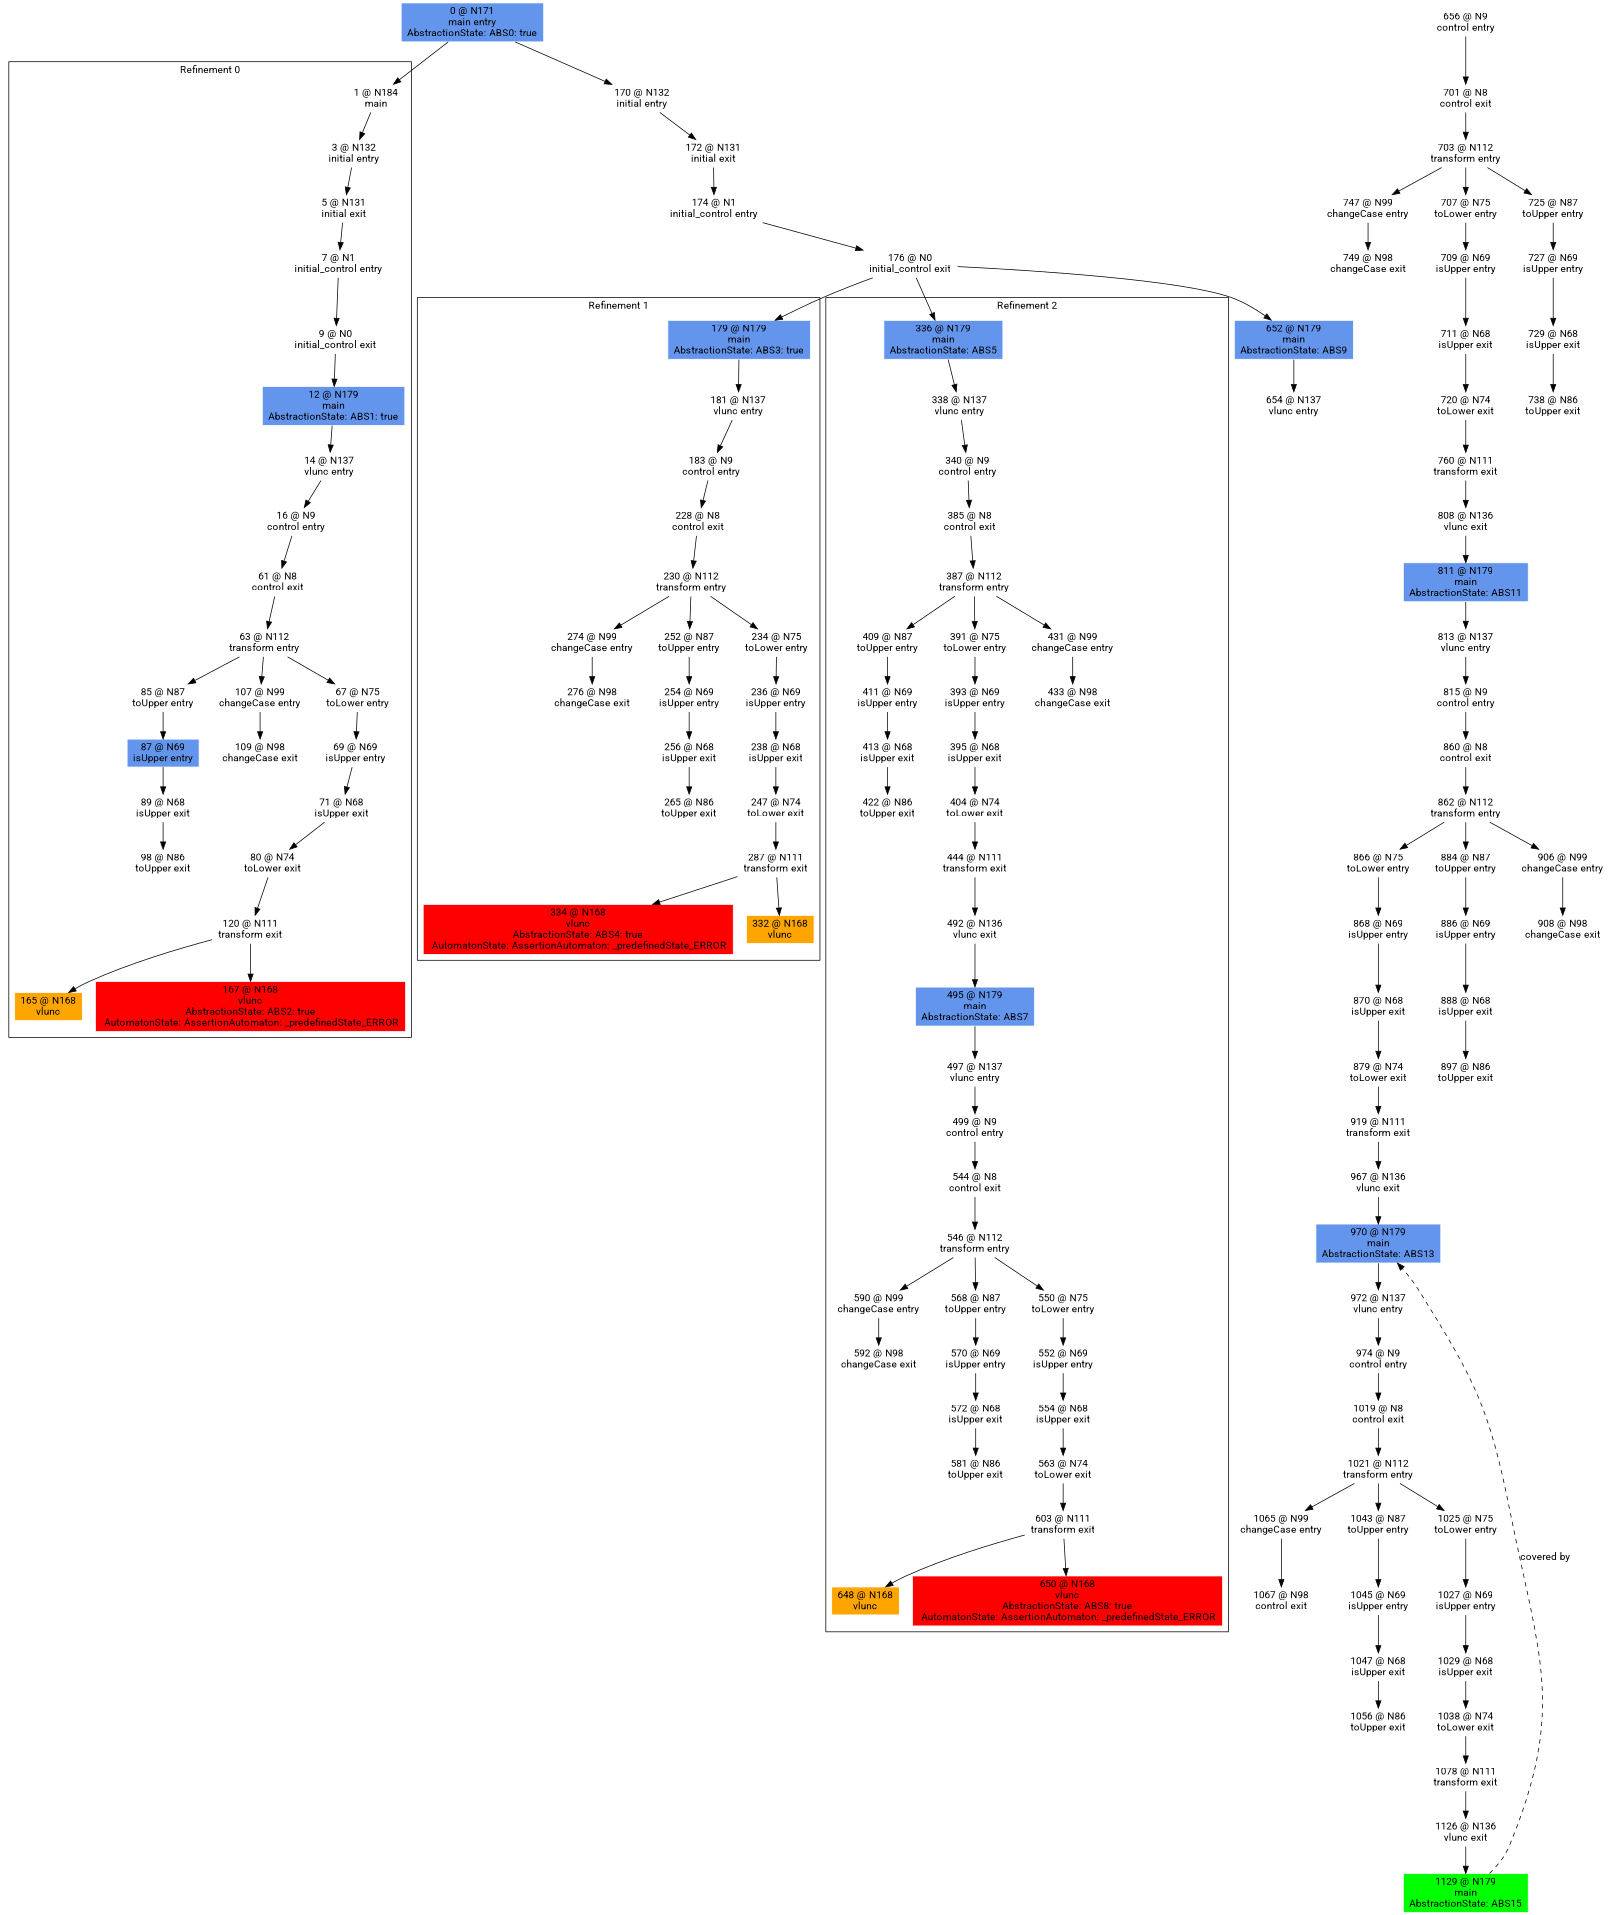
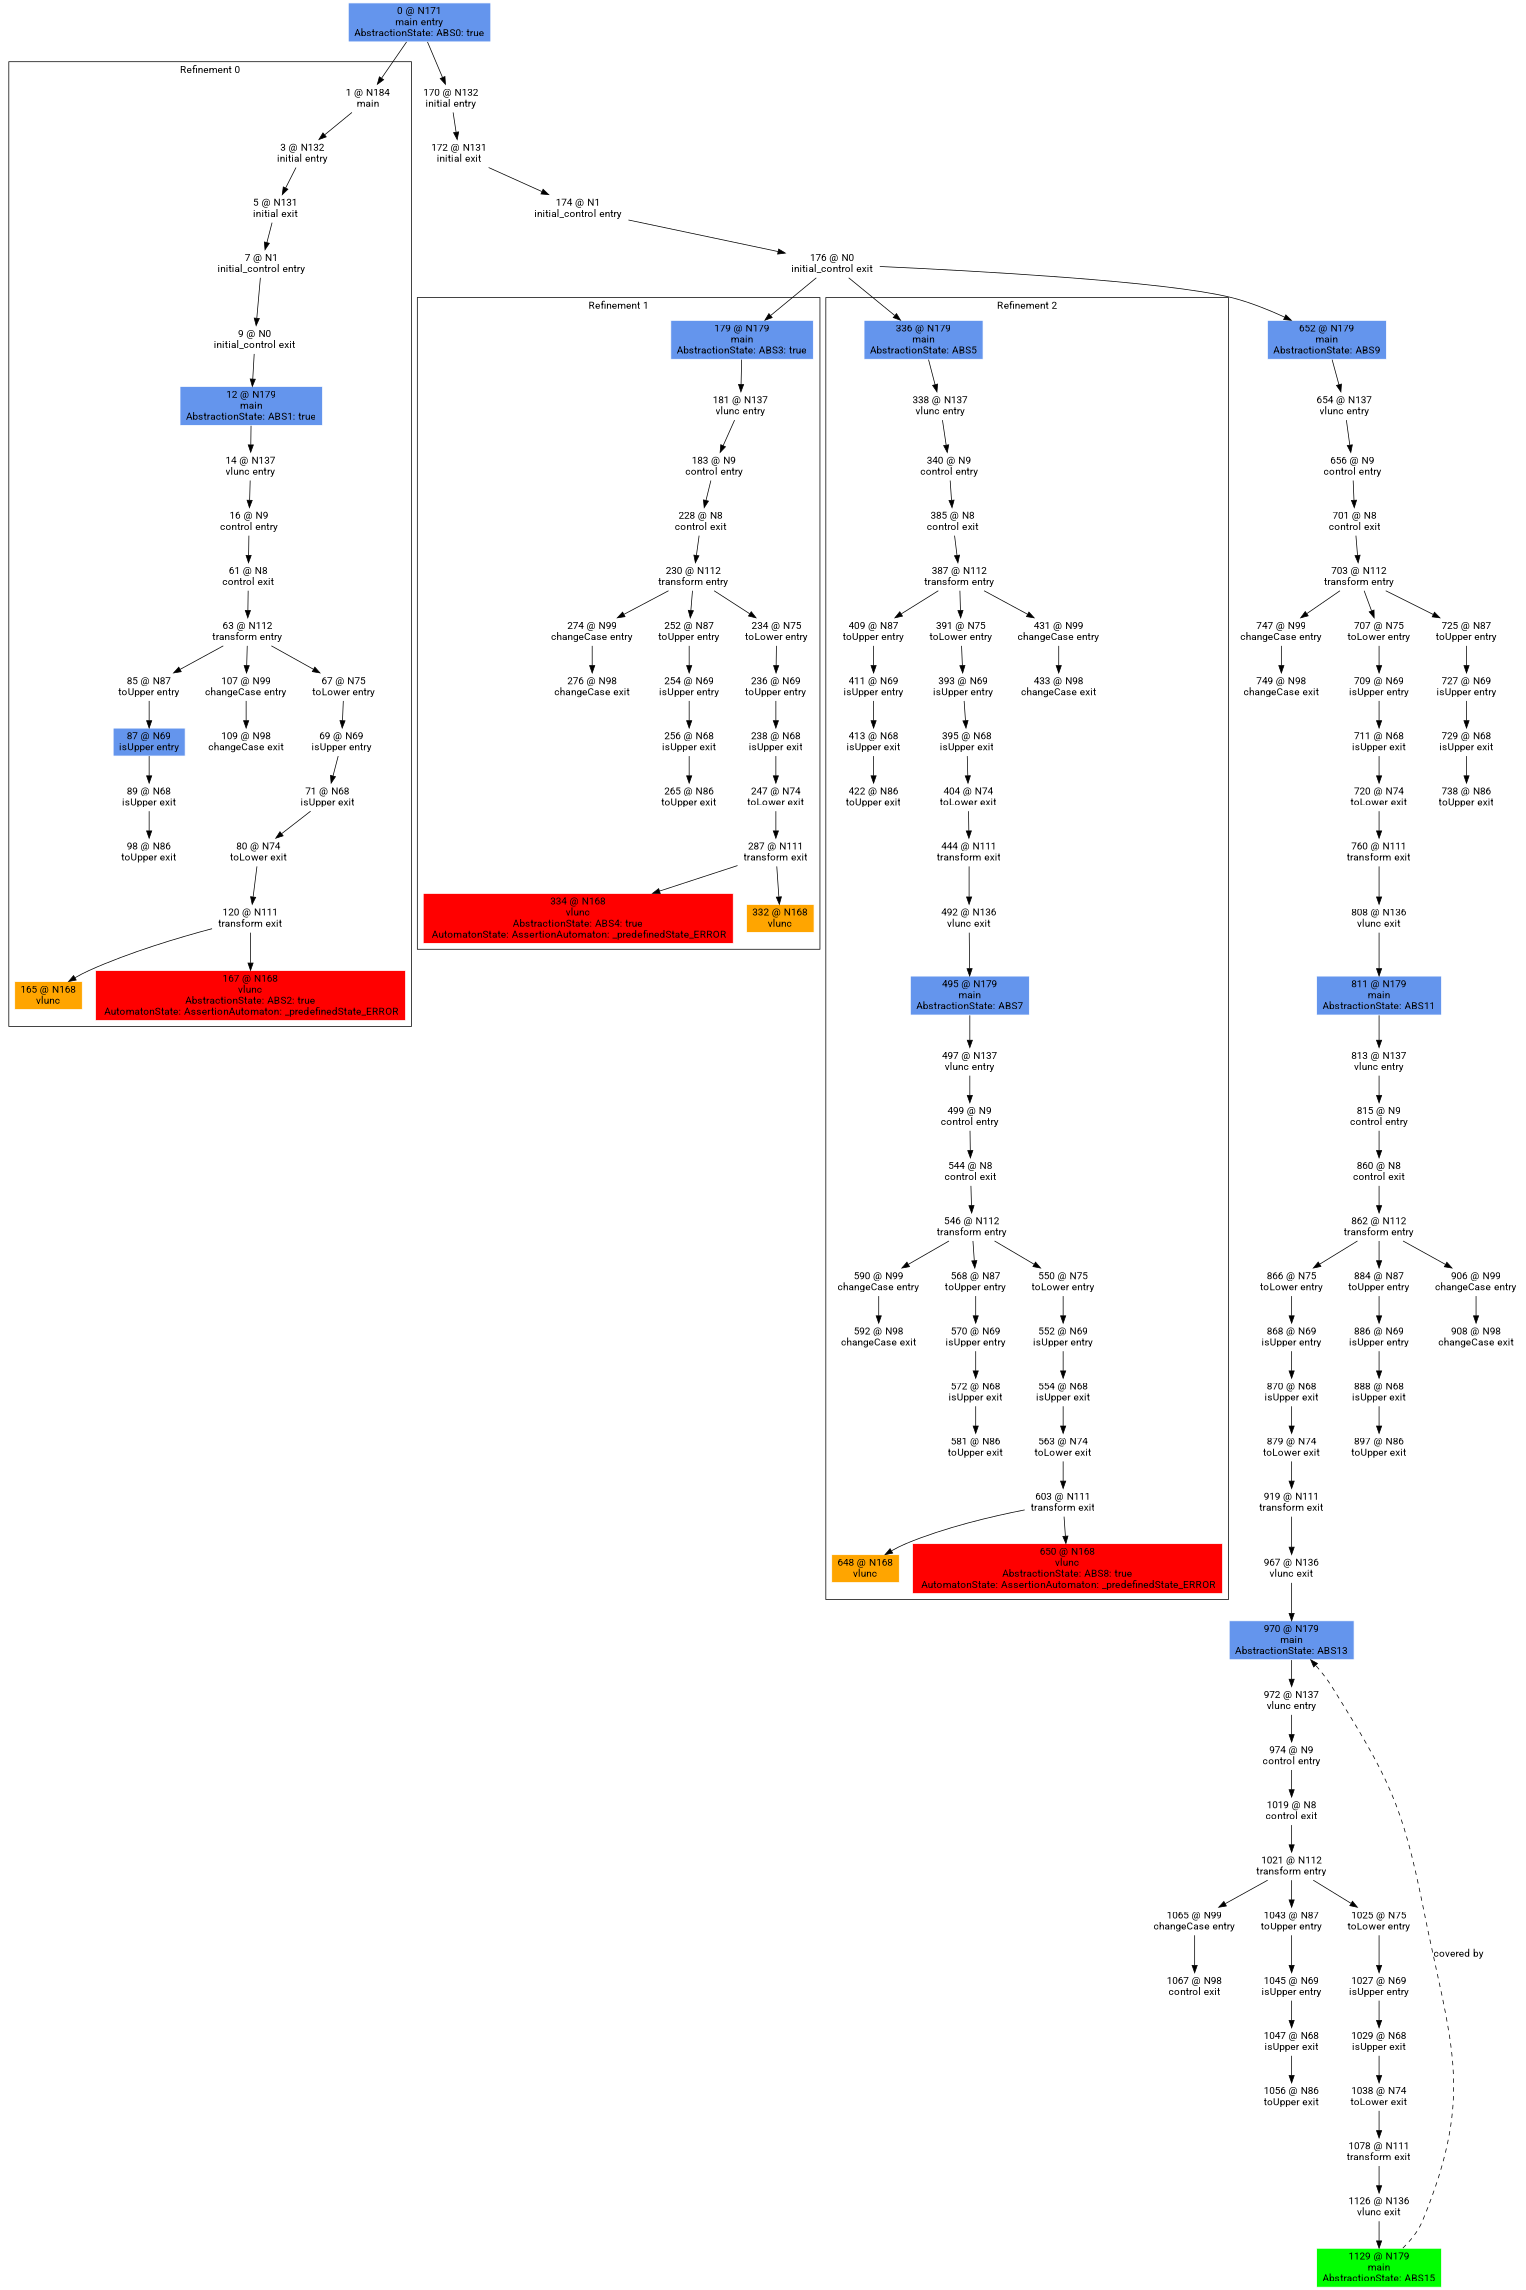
edge "654 @ N137 vlunc entry" -> "656 @ N9 control entry": added
node "236 @ N69 isUpper entry": label "236 @ N69 isUpper entry" -> "236 @ N69 toUpper entry"
